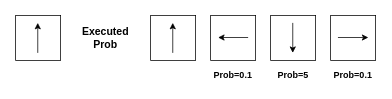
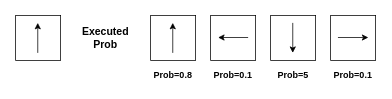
node "Prob=0.8": added
